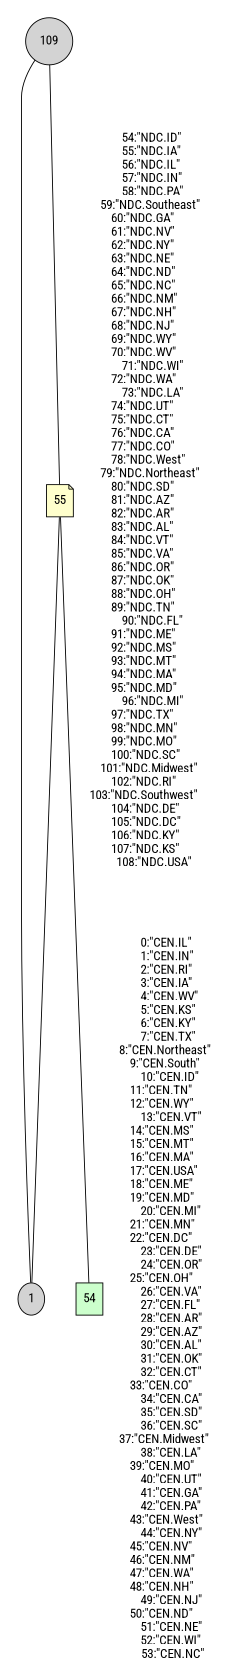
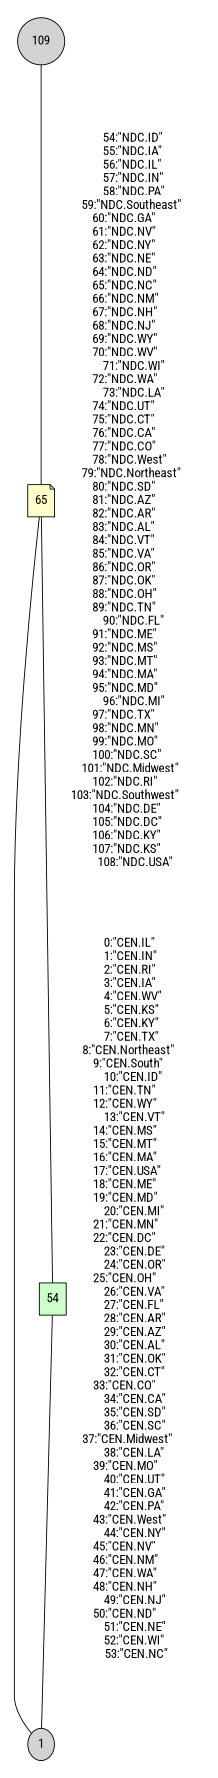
node "55": label "55" -> "65"
edge "109" -- "1": now "54" -- "1"
